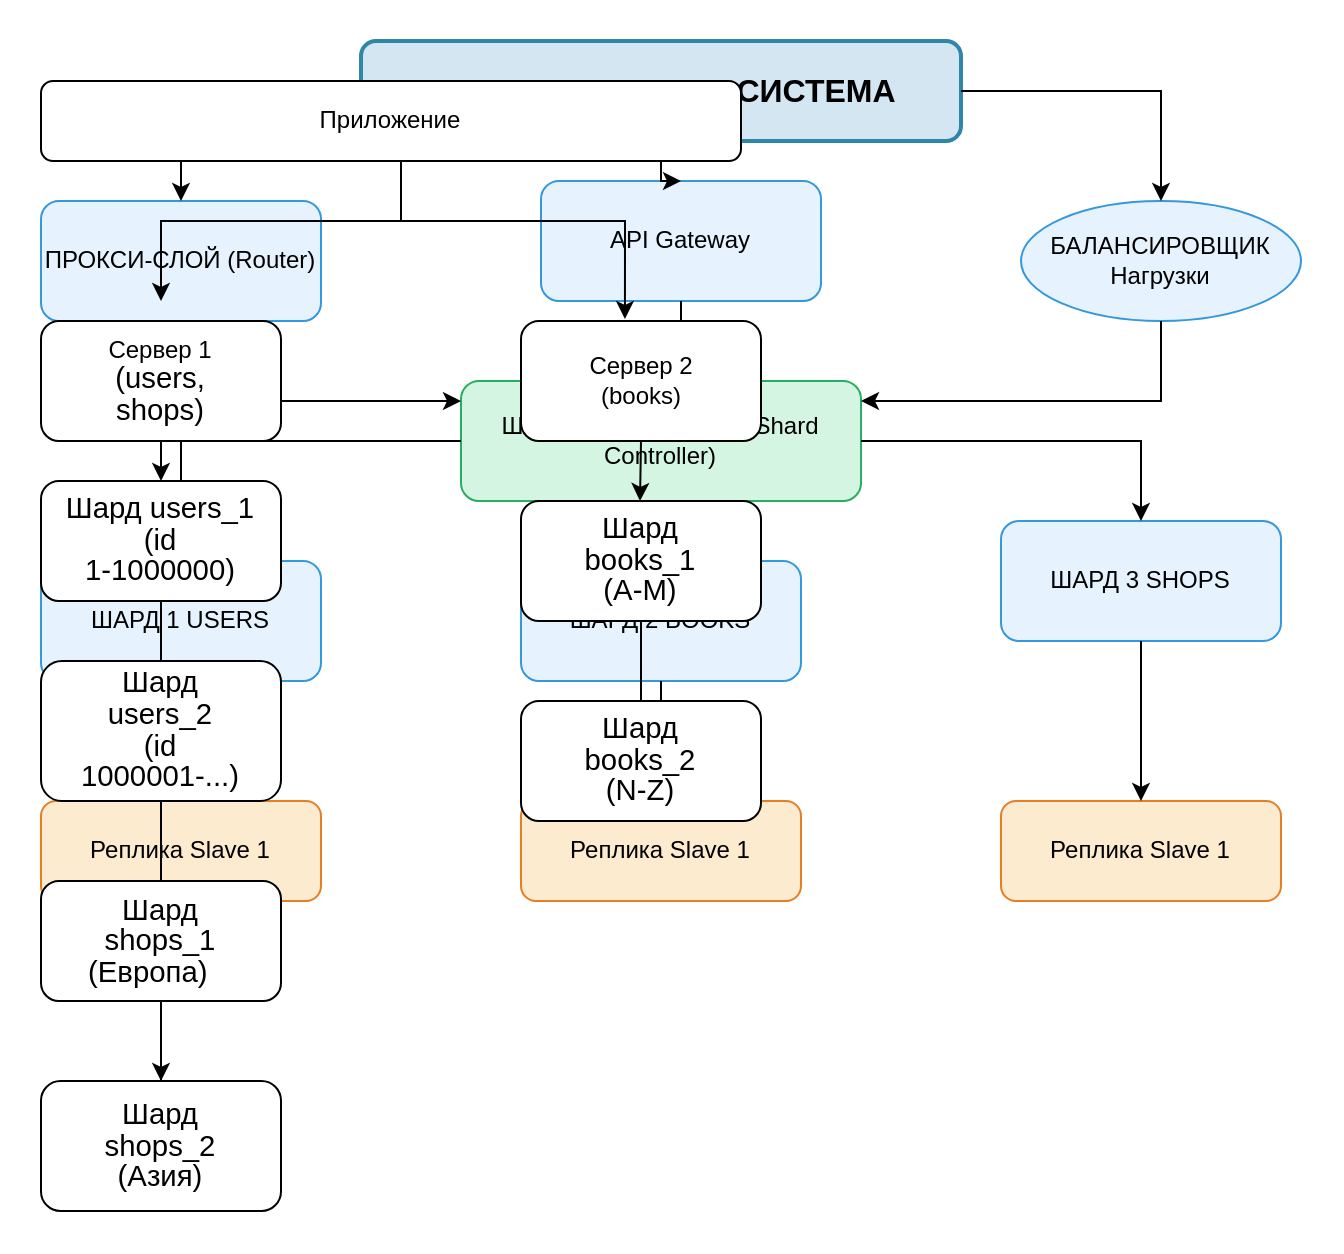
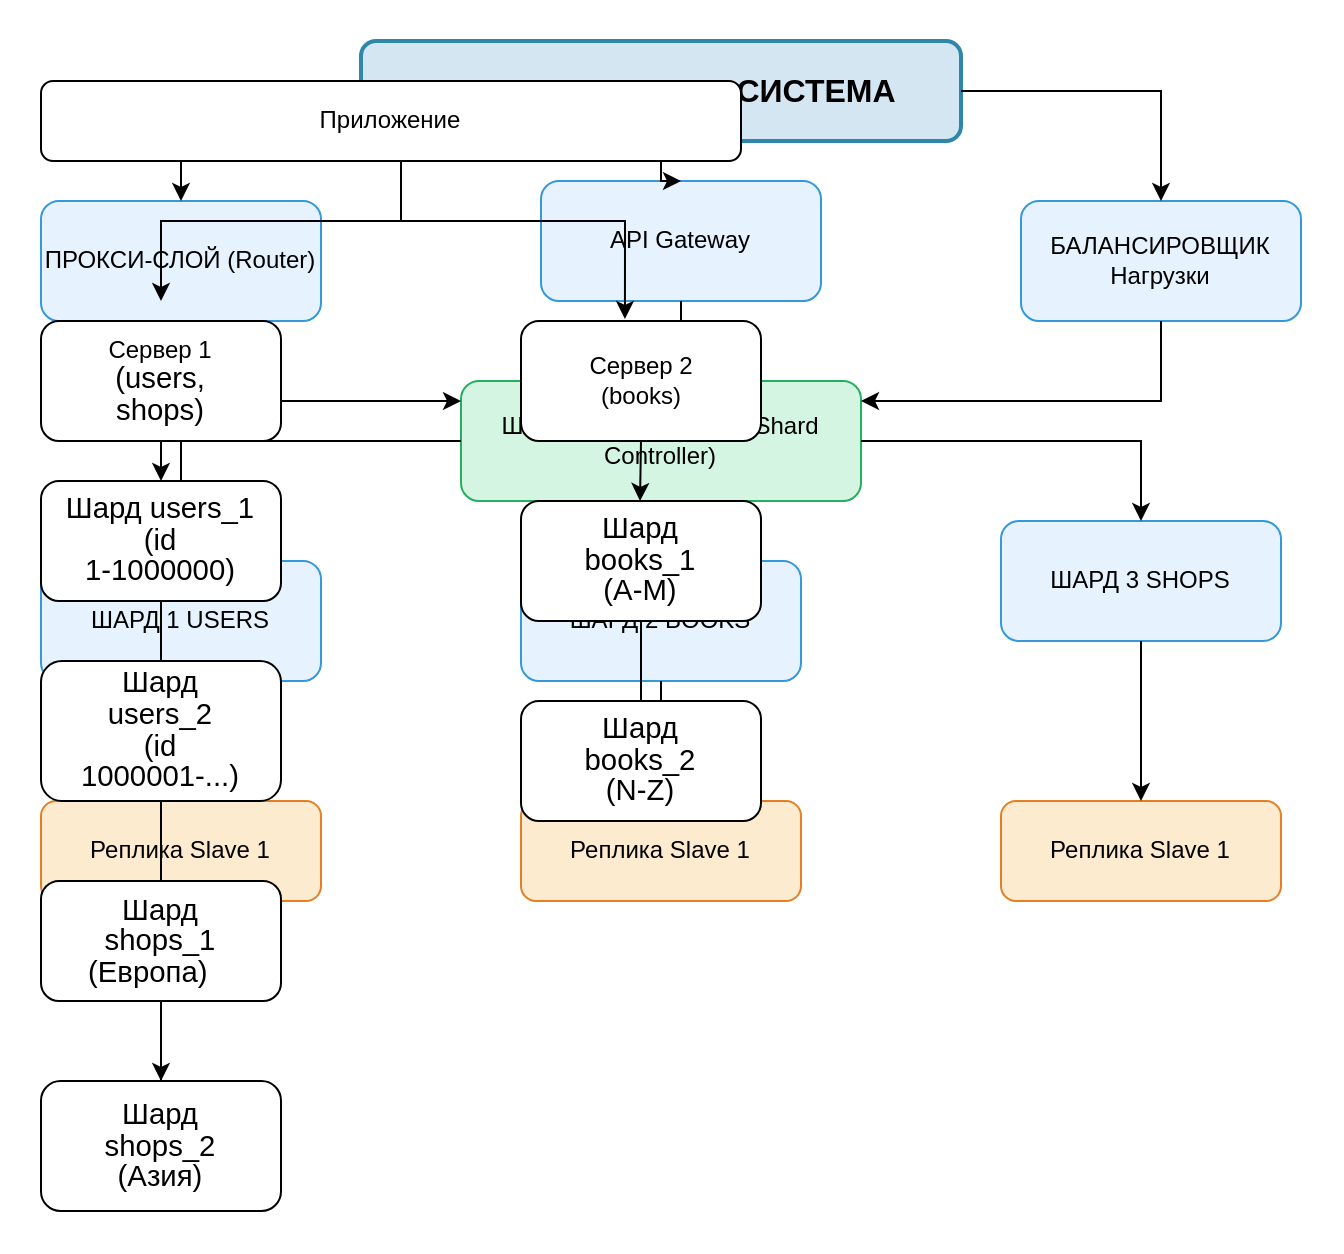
node "БАЛАНСИРОВЩИК Нагрузки": shape ellipse -> rounded rectangle
